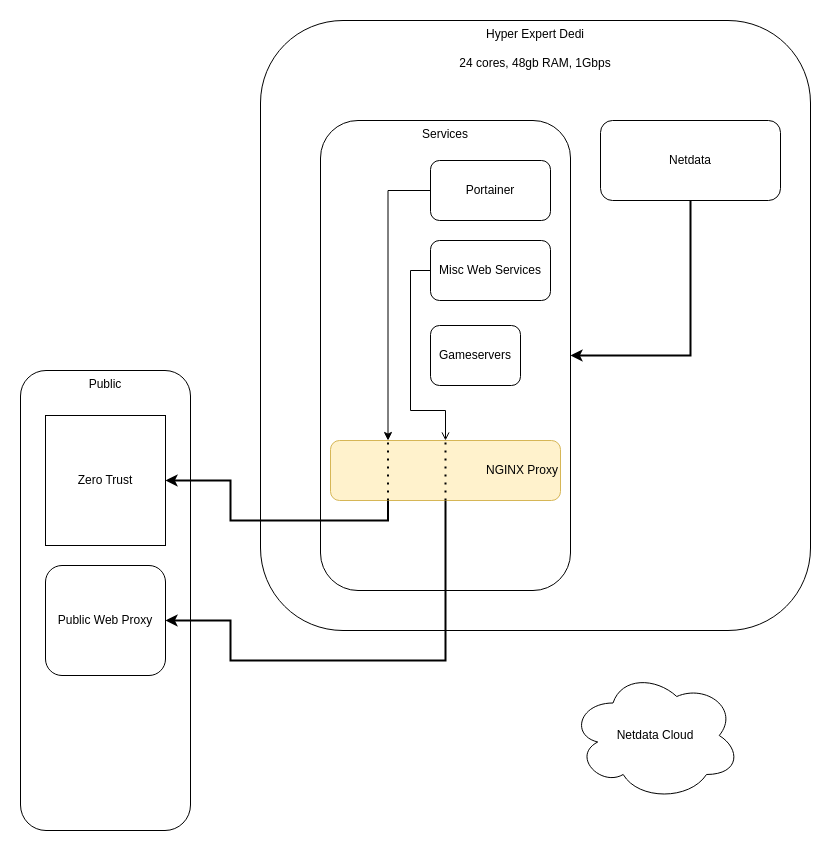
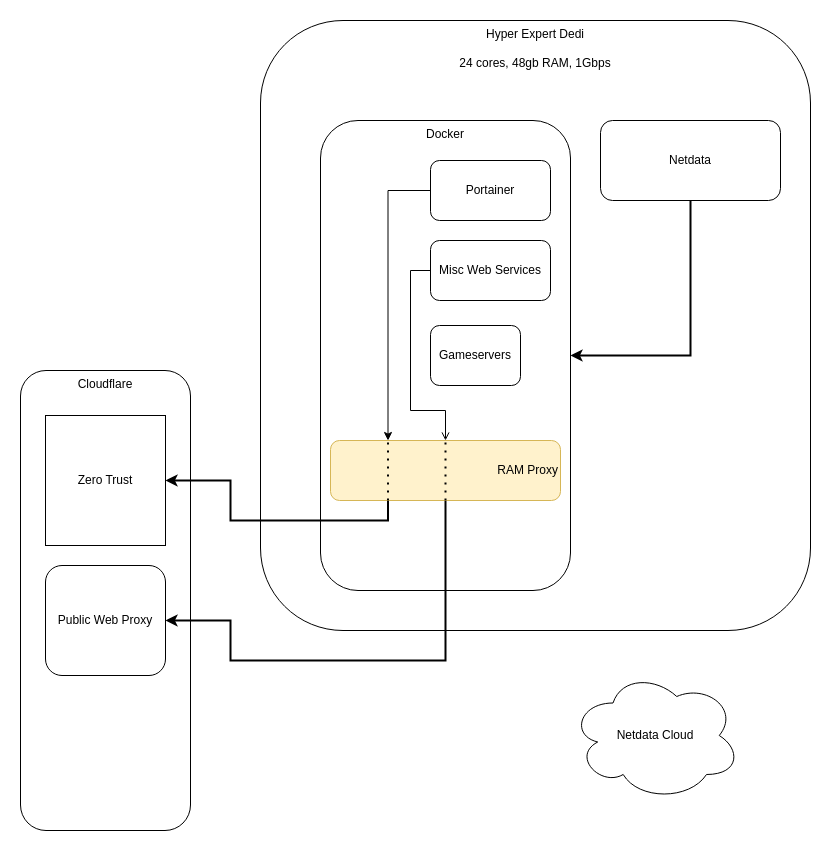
node "Services": label "Services" -> "Docker"
node "Public": label "Public" -> "Cloudflare"
node "NGINX Proxy": label "NGINX Proxy" -> "RAM Proxy"
